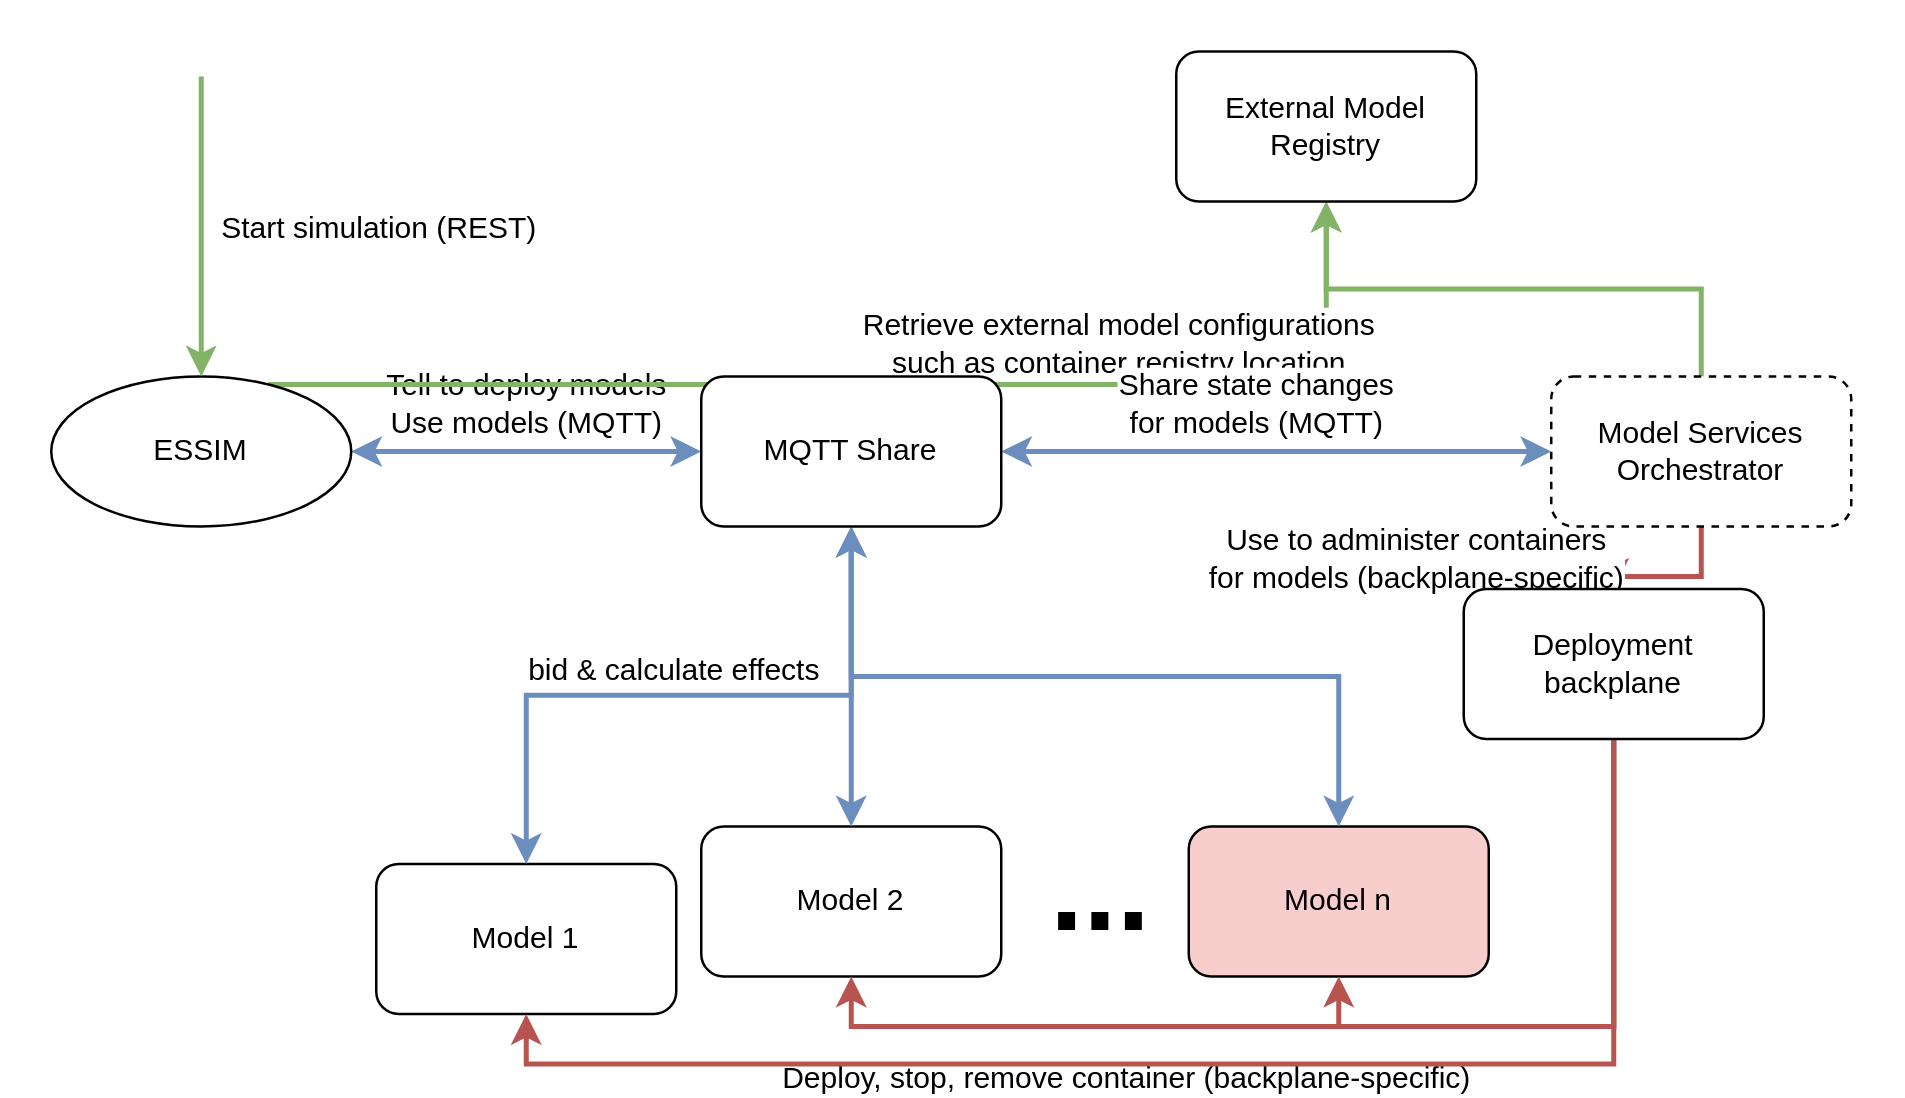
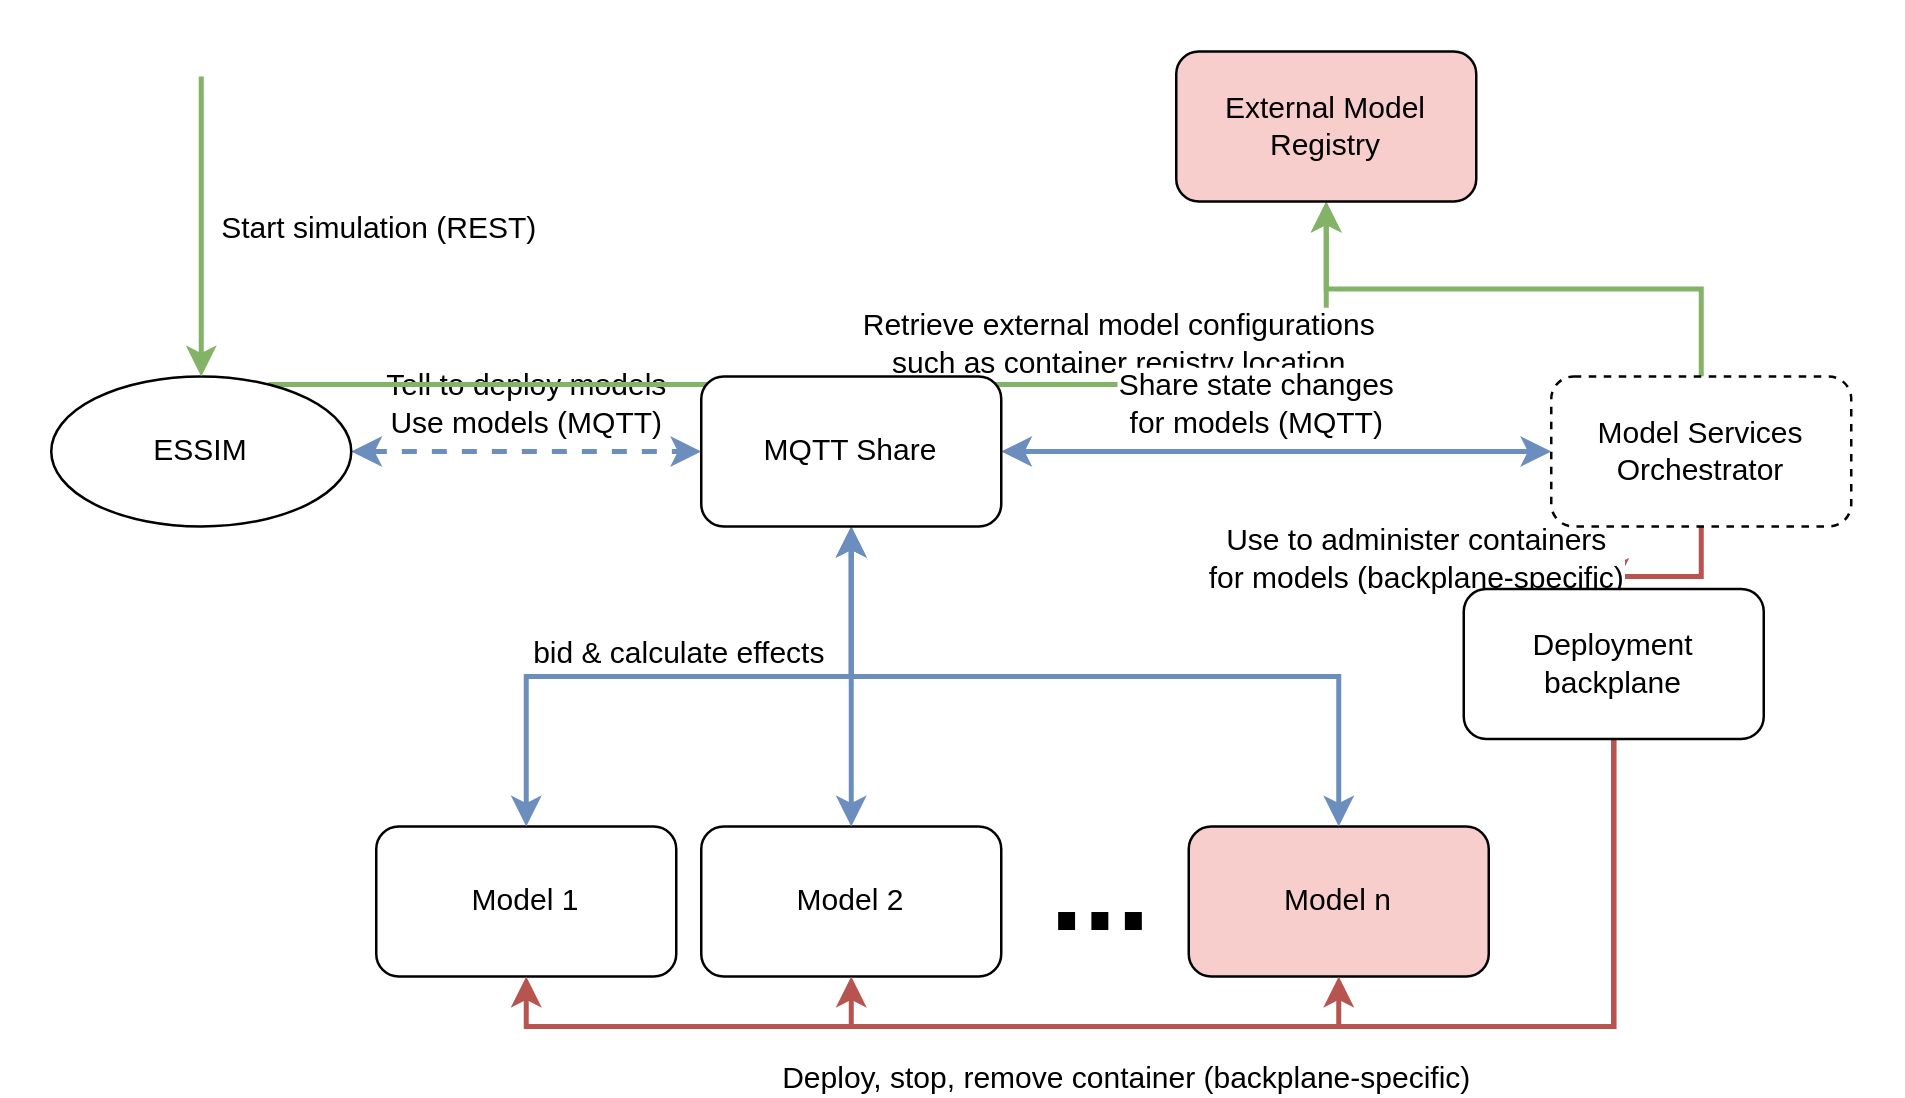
node "External Model Registry": fillcolor #ffffff -> #f8cecc
edge "ESSIM" -- "MQTT Share": style solid -> dashed
node "Model 1": moved (526, 939) -> (526, 901)
